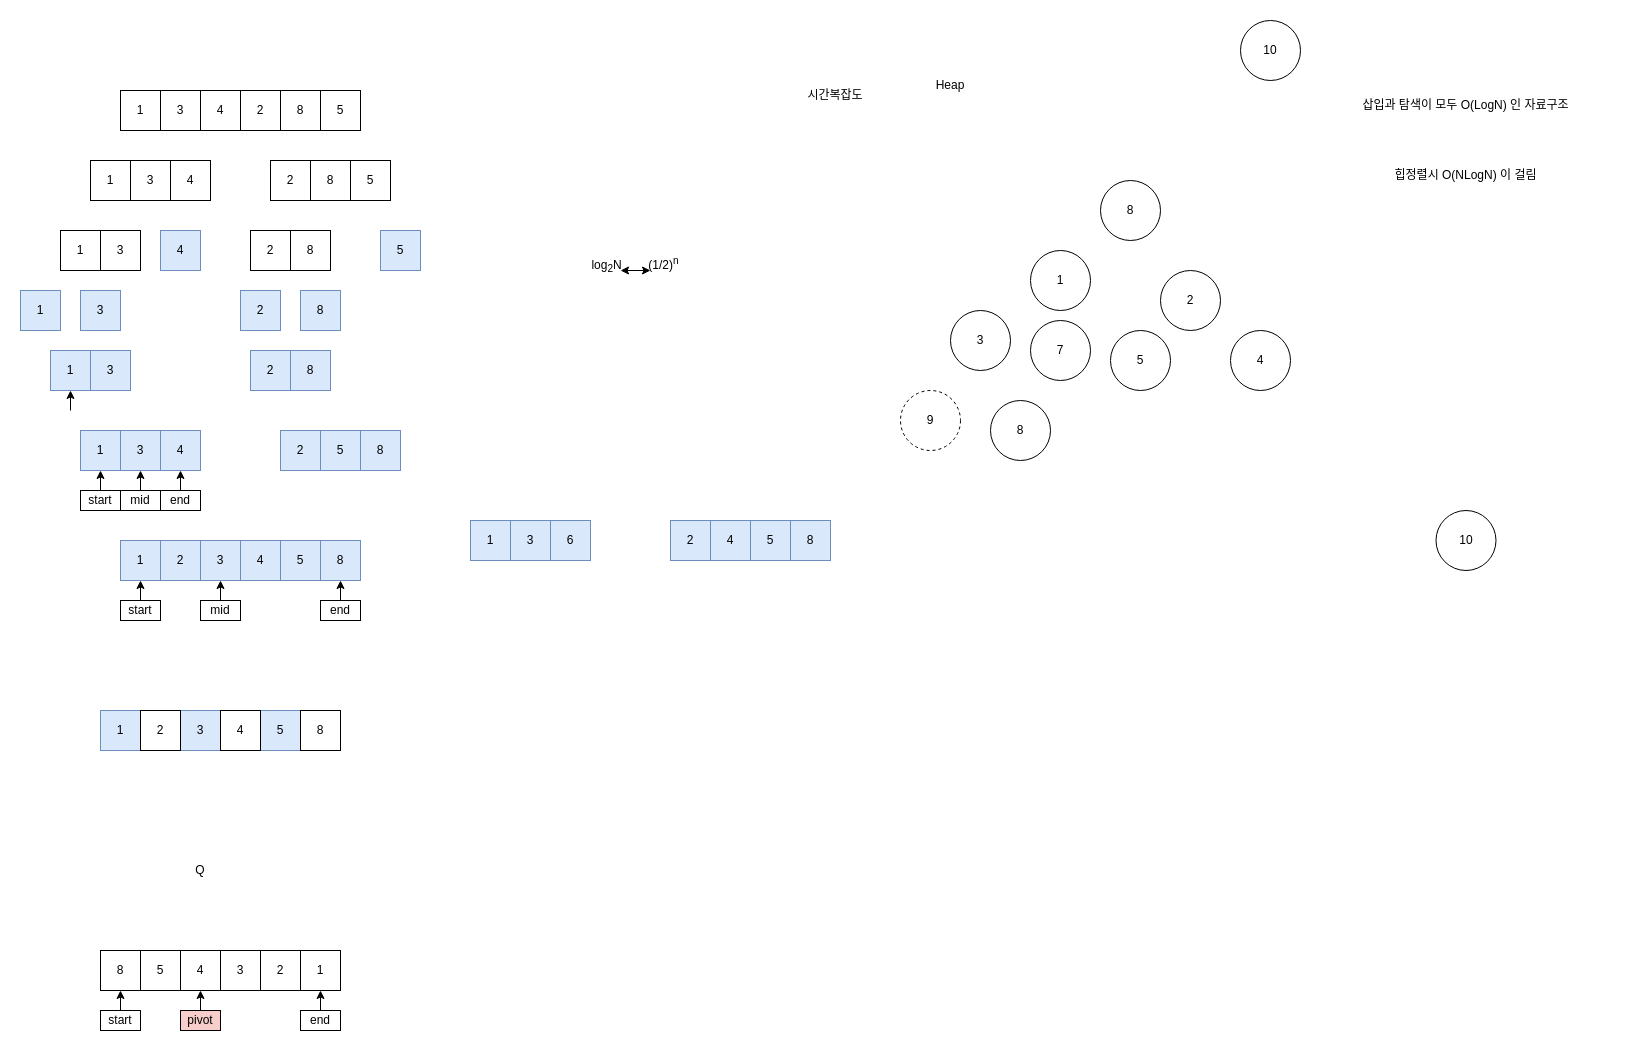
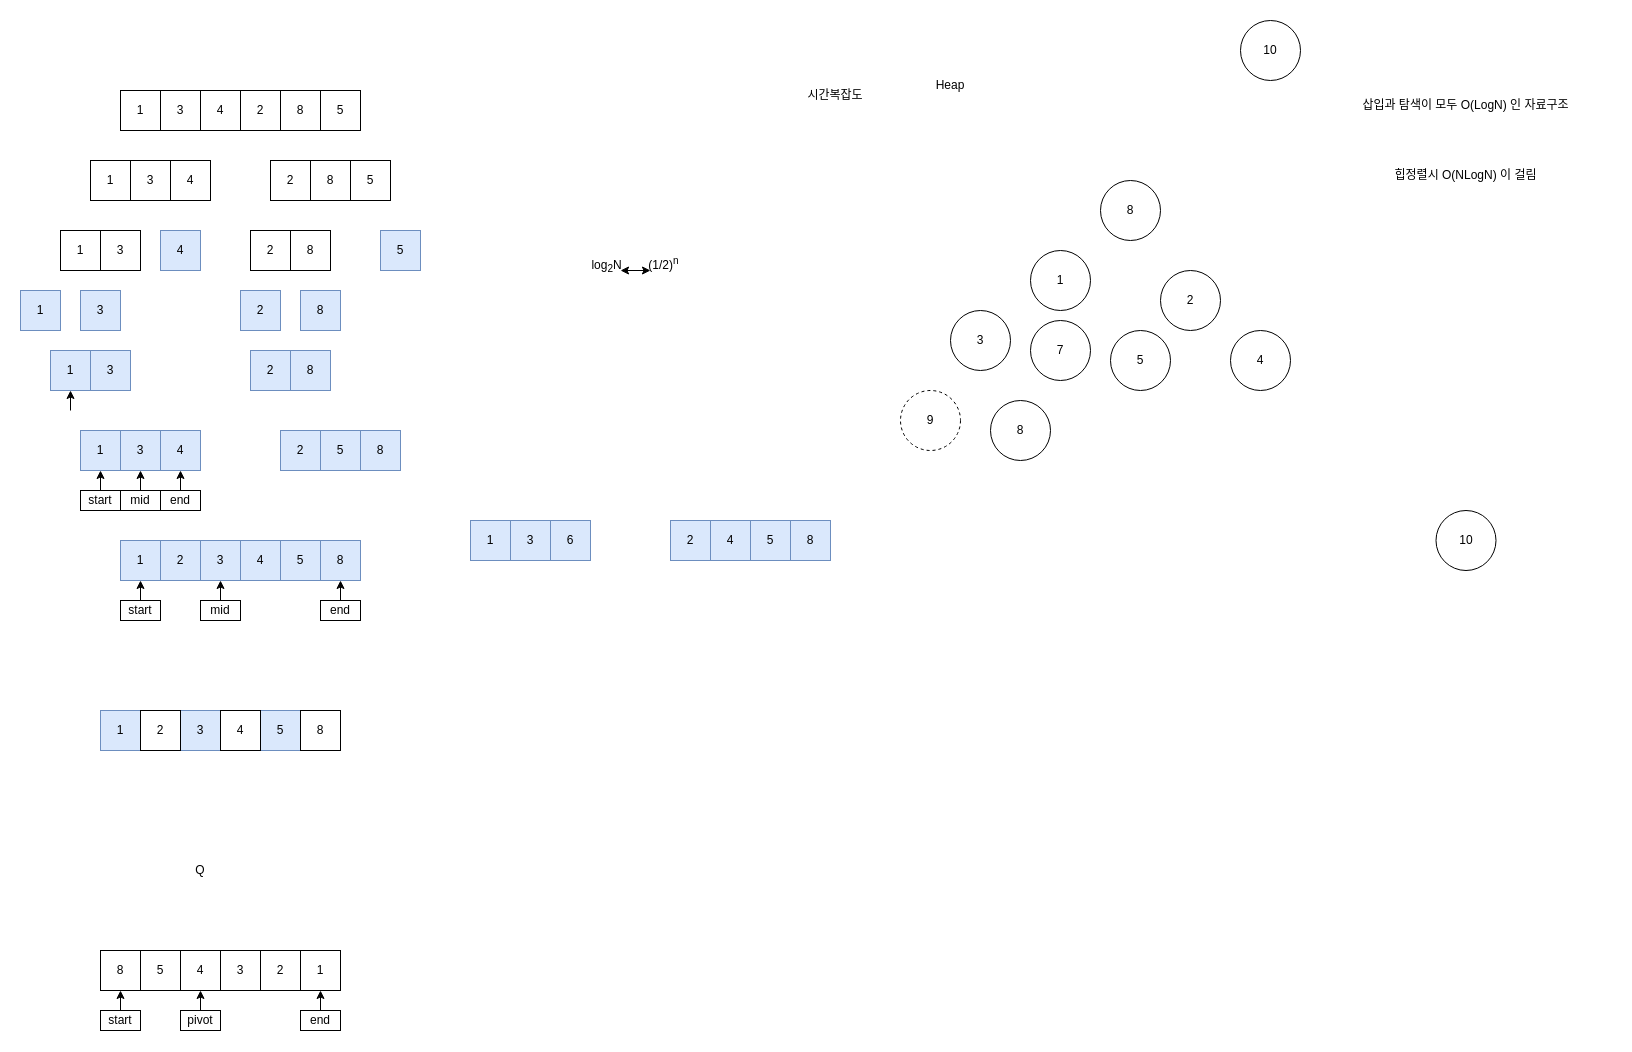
node "pivot": fillcolor #f8cecc -> #ffffff
